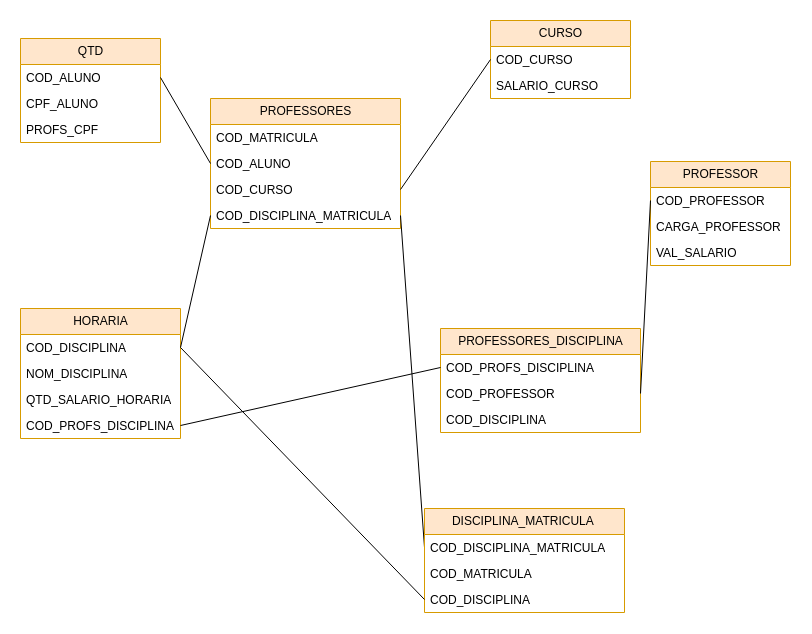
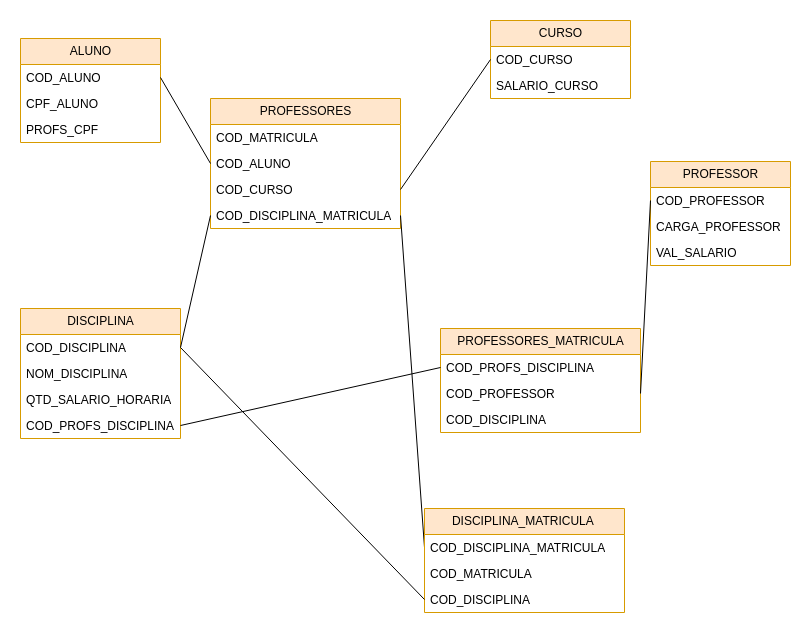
node "QTD": label "QTD" -> "ALUNO"
node "HORARIA": label "HORARIA" -> "DISCIPLINA"
node "PROFESSORES_DISCIPLINA": label "PROFESSORES_DISCIPLINA" -> "PROFESSORES_MATRICULA"
